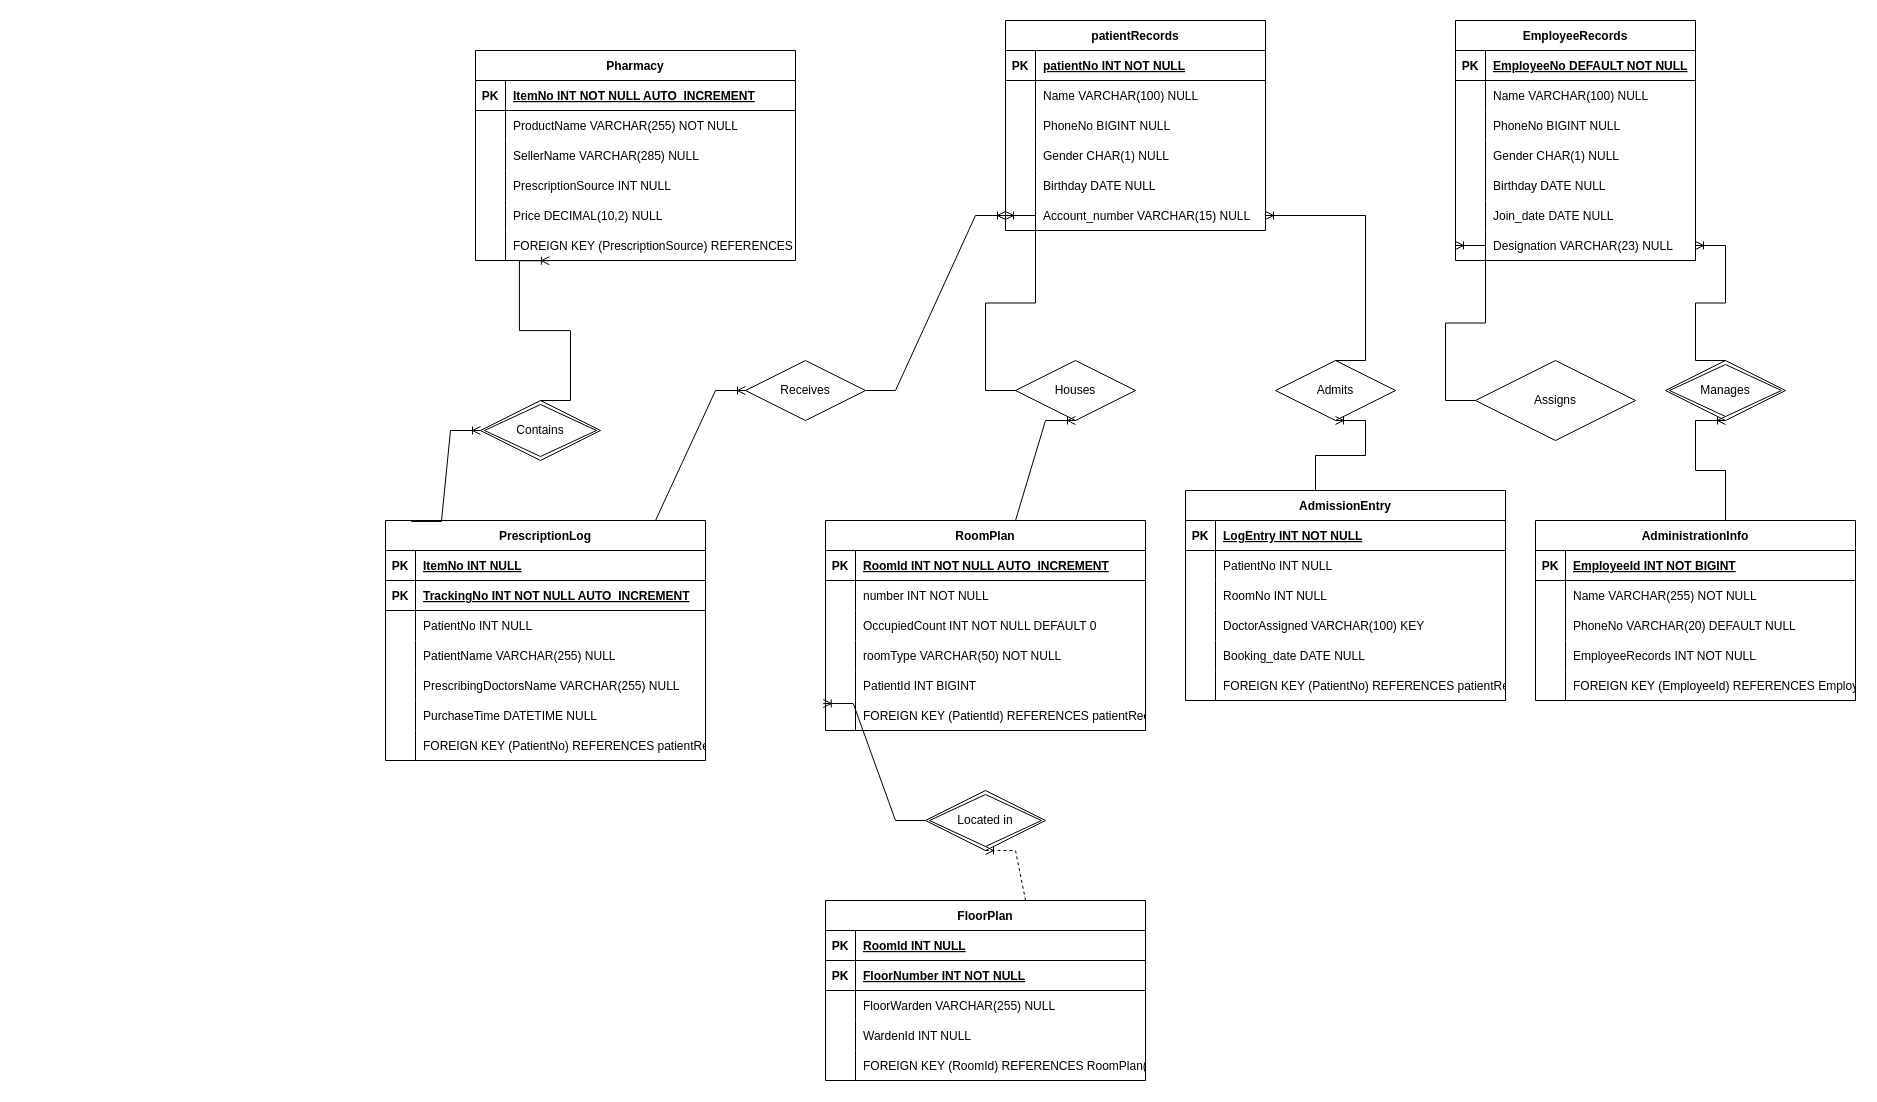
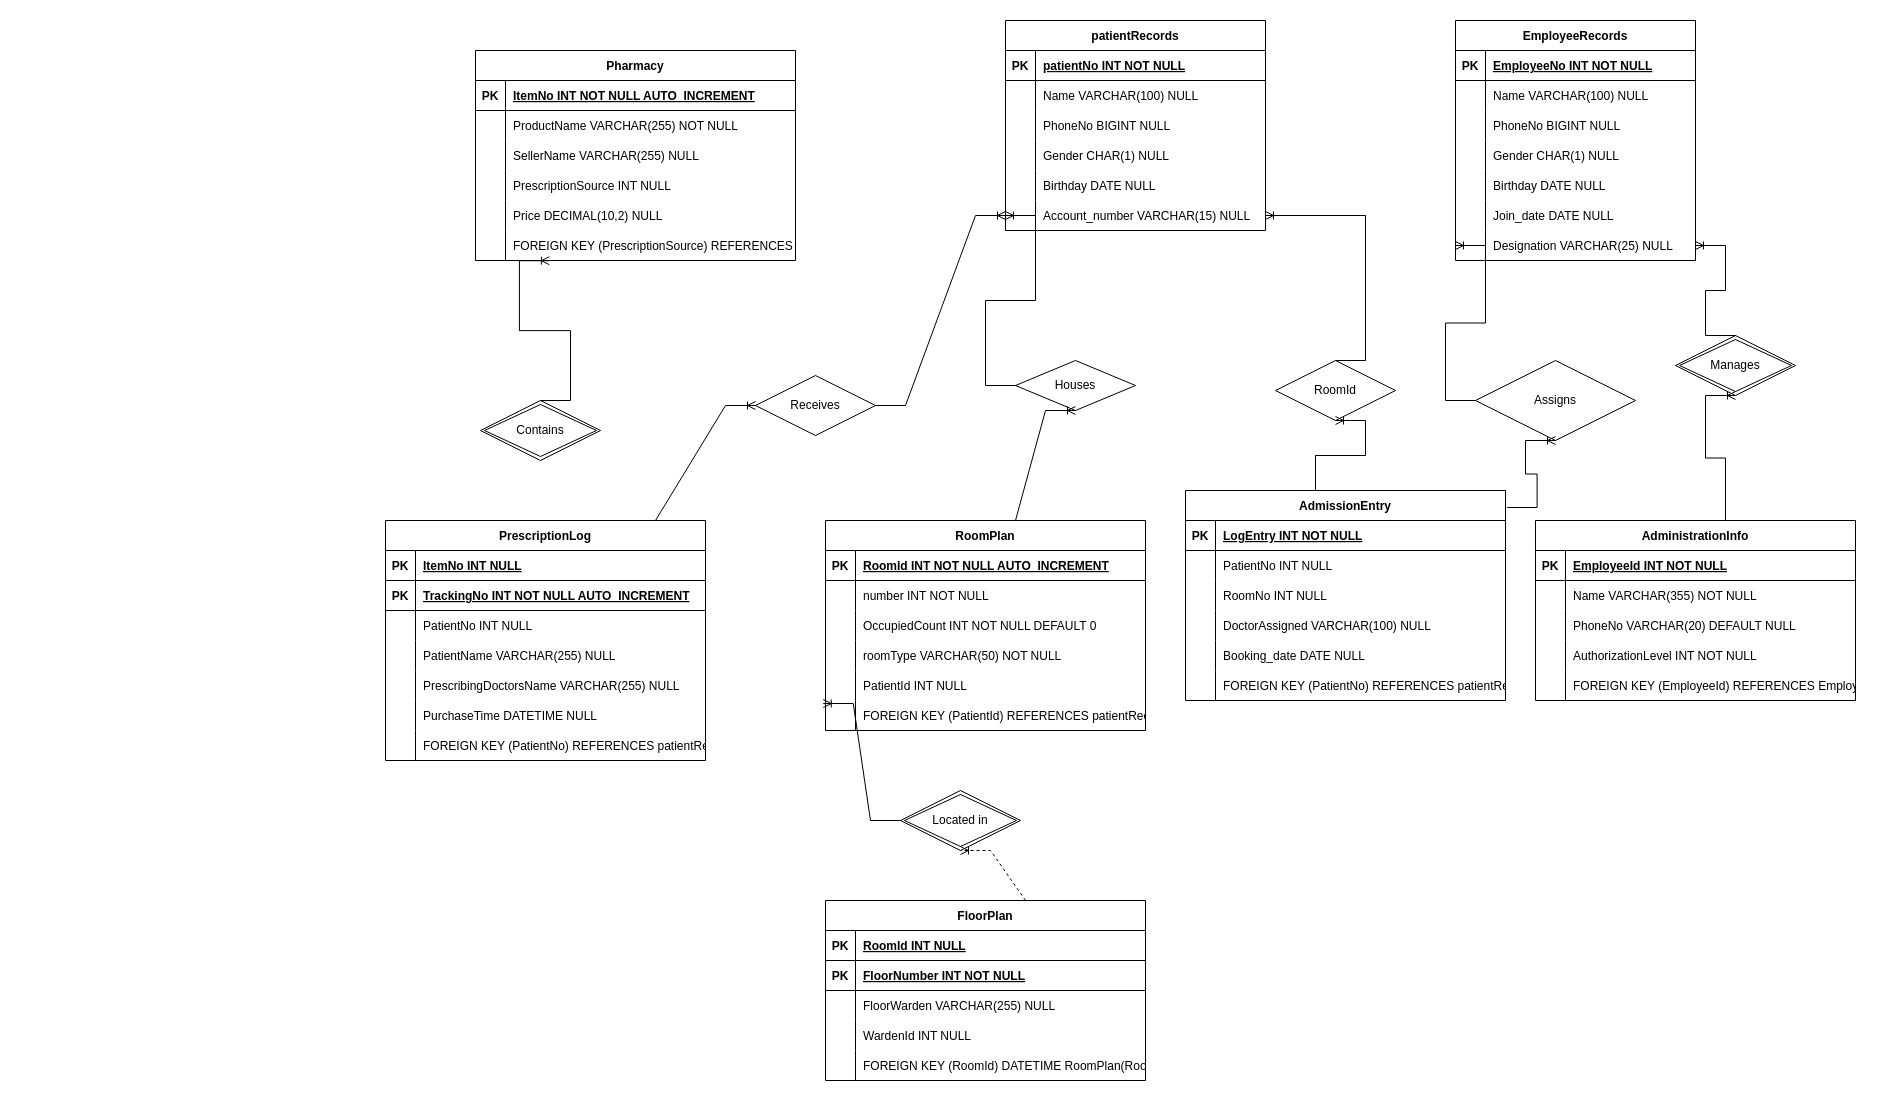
node "EmployeeNo DEFAULT NOT NULL": label "EmployeeNo DEFAULT NOT NULL" -> "EmployeeNo INT NOT NULL"
node "SellerName VARCHAR(285) NULL": label "SellerName VARCHAR(285) NULL" -> "SellerName VARCHAR(255) NULL"
node "Designation VARCHAR(23) NULL": label "Designation VARCHAR(23) NULL" -> "Designation VARCHAR(25) NULL"
node "Receives": moved (806, 391) -> (816, 406)
node "Houses": size 120x60 -> 120x50
node "Admits": label "Admits" -> "RoomId"
node "Manages": moved (1726, 391) -> (1736, 366)
edge "AdmissionEntry" -> "Assigns": added
edge "PrescriptionLog" -> "Contains": removed
node "EmployeeId INT NOT BIGINT": label "EmployeeId INT NOT BIGINT" -> "EmployeeId INT NOT NULL"
node "Name VARCHAR(255) NOT NULL": label "Name VARCHAR(255) NOT NULL" -> "Name VARCHAR(355) NOT NULL"
node "DoctorAssigned VARCHAR(100) KEY": label "DoctorAssigned VARCHAR(100) KEY" -> "DoctorAssigned VARCHAR(100) NULL"
node "EmployeeRecords INT NOT NULL": label "EmployeeRecords INT NOT NULL" -> "AuthorizationLevel INT NOT NULL"
node "PatientId INT BIGINT": label "PatientId INT BIGINT" -> "PatientId INT NULL"
node "Located in": moved (986, 821) -> (961, 821)
node "FOREIGN KEY (RoomId) REFERENCES RoomPlan(RoomId)": label "FOREIGN KEY (RoomId) REFERENCES RoomPlan(RoomId)" -> "FOREIGN KEY (RoomId) DATETIME RoomPlan(RoomId)"
